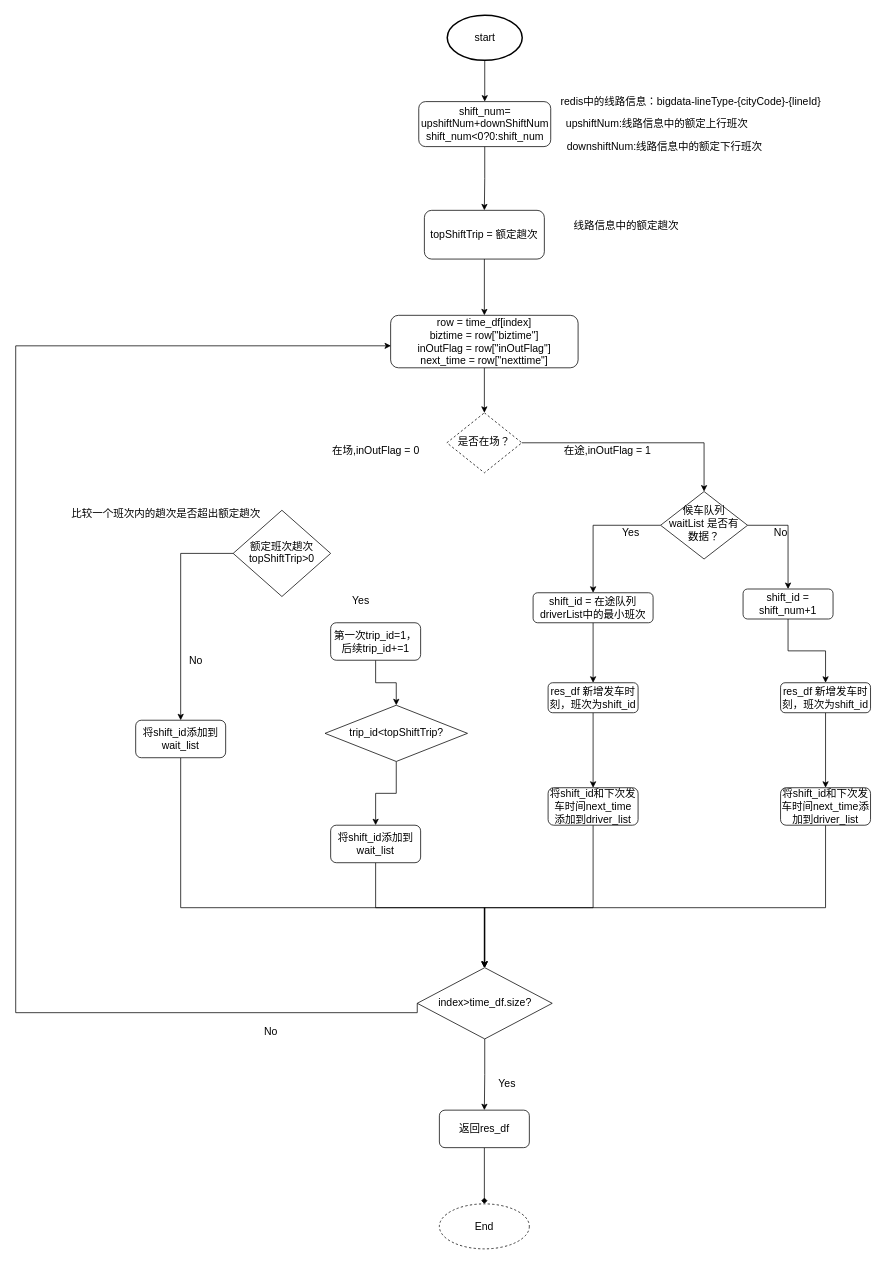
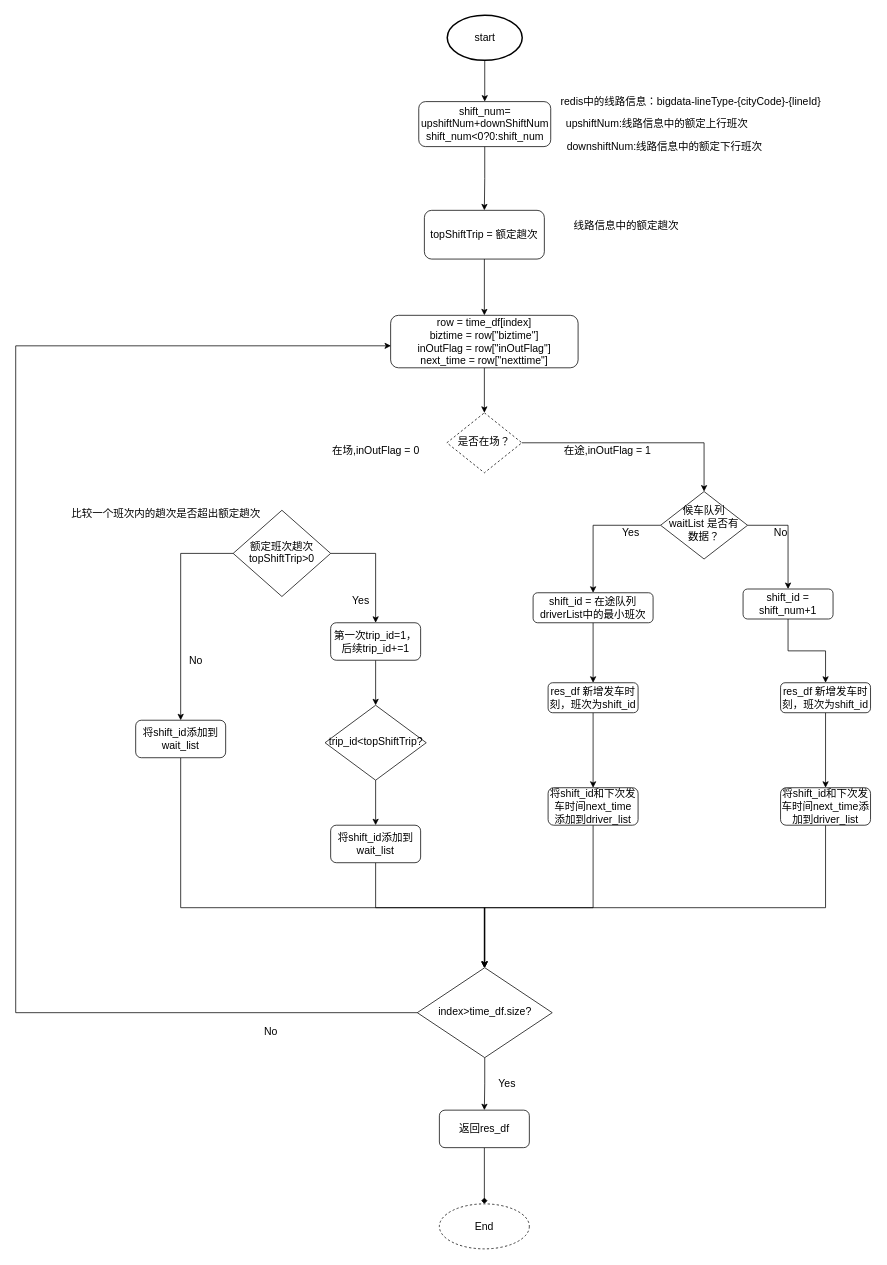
edge "额定班次趟次topShiftTrip>0" -> "第一次trip_id=1，后续trip_id+=1": added
node "trip_id<topShiftTrip?": size 143x56 -> 101x75
node "index>time_df.size?": size 135x71 -> 135x90
